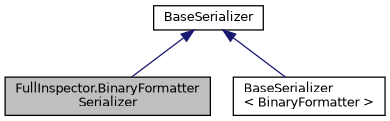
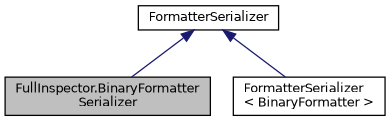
node "BaseSerializer": label "BaseSerializer" -> "FormatterSerializer"
node "BaseSerializer < BinaryFormatter >": label "BaseSerializer < BinaryFormatter >" -> "FormatterSerializer < BinaryFormatter >"
